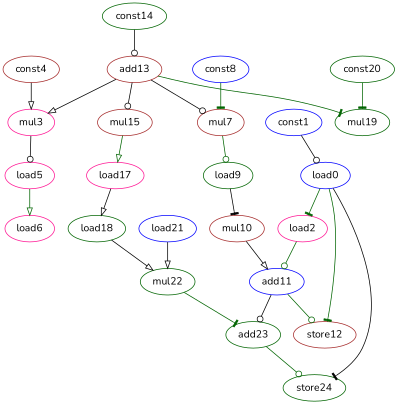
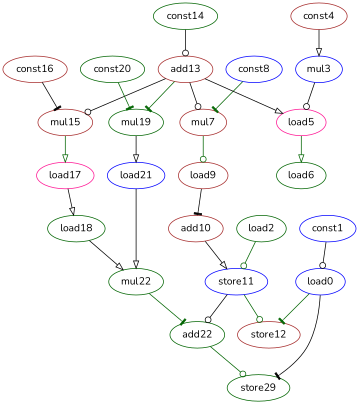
node "const16": added
edge "add13" -> "mul3": now "add13" -> "load5"
node "mul3": color deeppink -> blue
edge "mul19" -> "load21": added
node "load9": color darkgreen -> brown
edge "load0" -> "load2": removed
node "load6": color deeppink -> darkgreen
node "mul10": label "mul10" -> "add10"
node "load2": color deeppink -> darkgreen
node "add11": label "add11" -> "store11"
node "add23": label "add23" -> "add22"
node "store24": label "store24" -> "store29"
